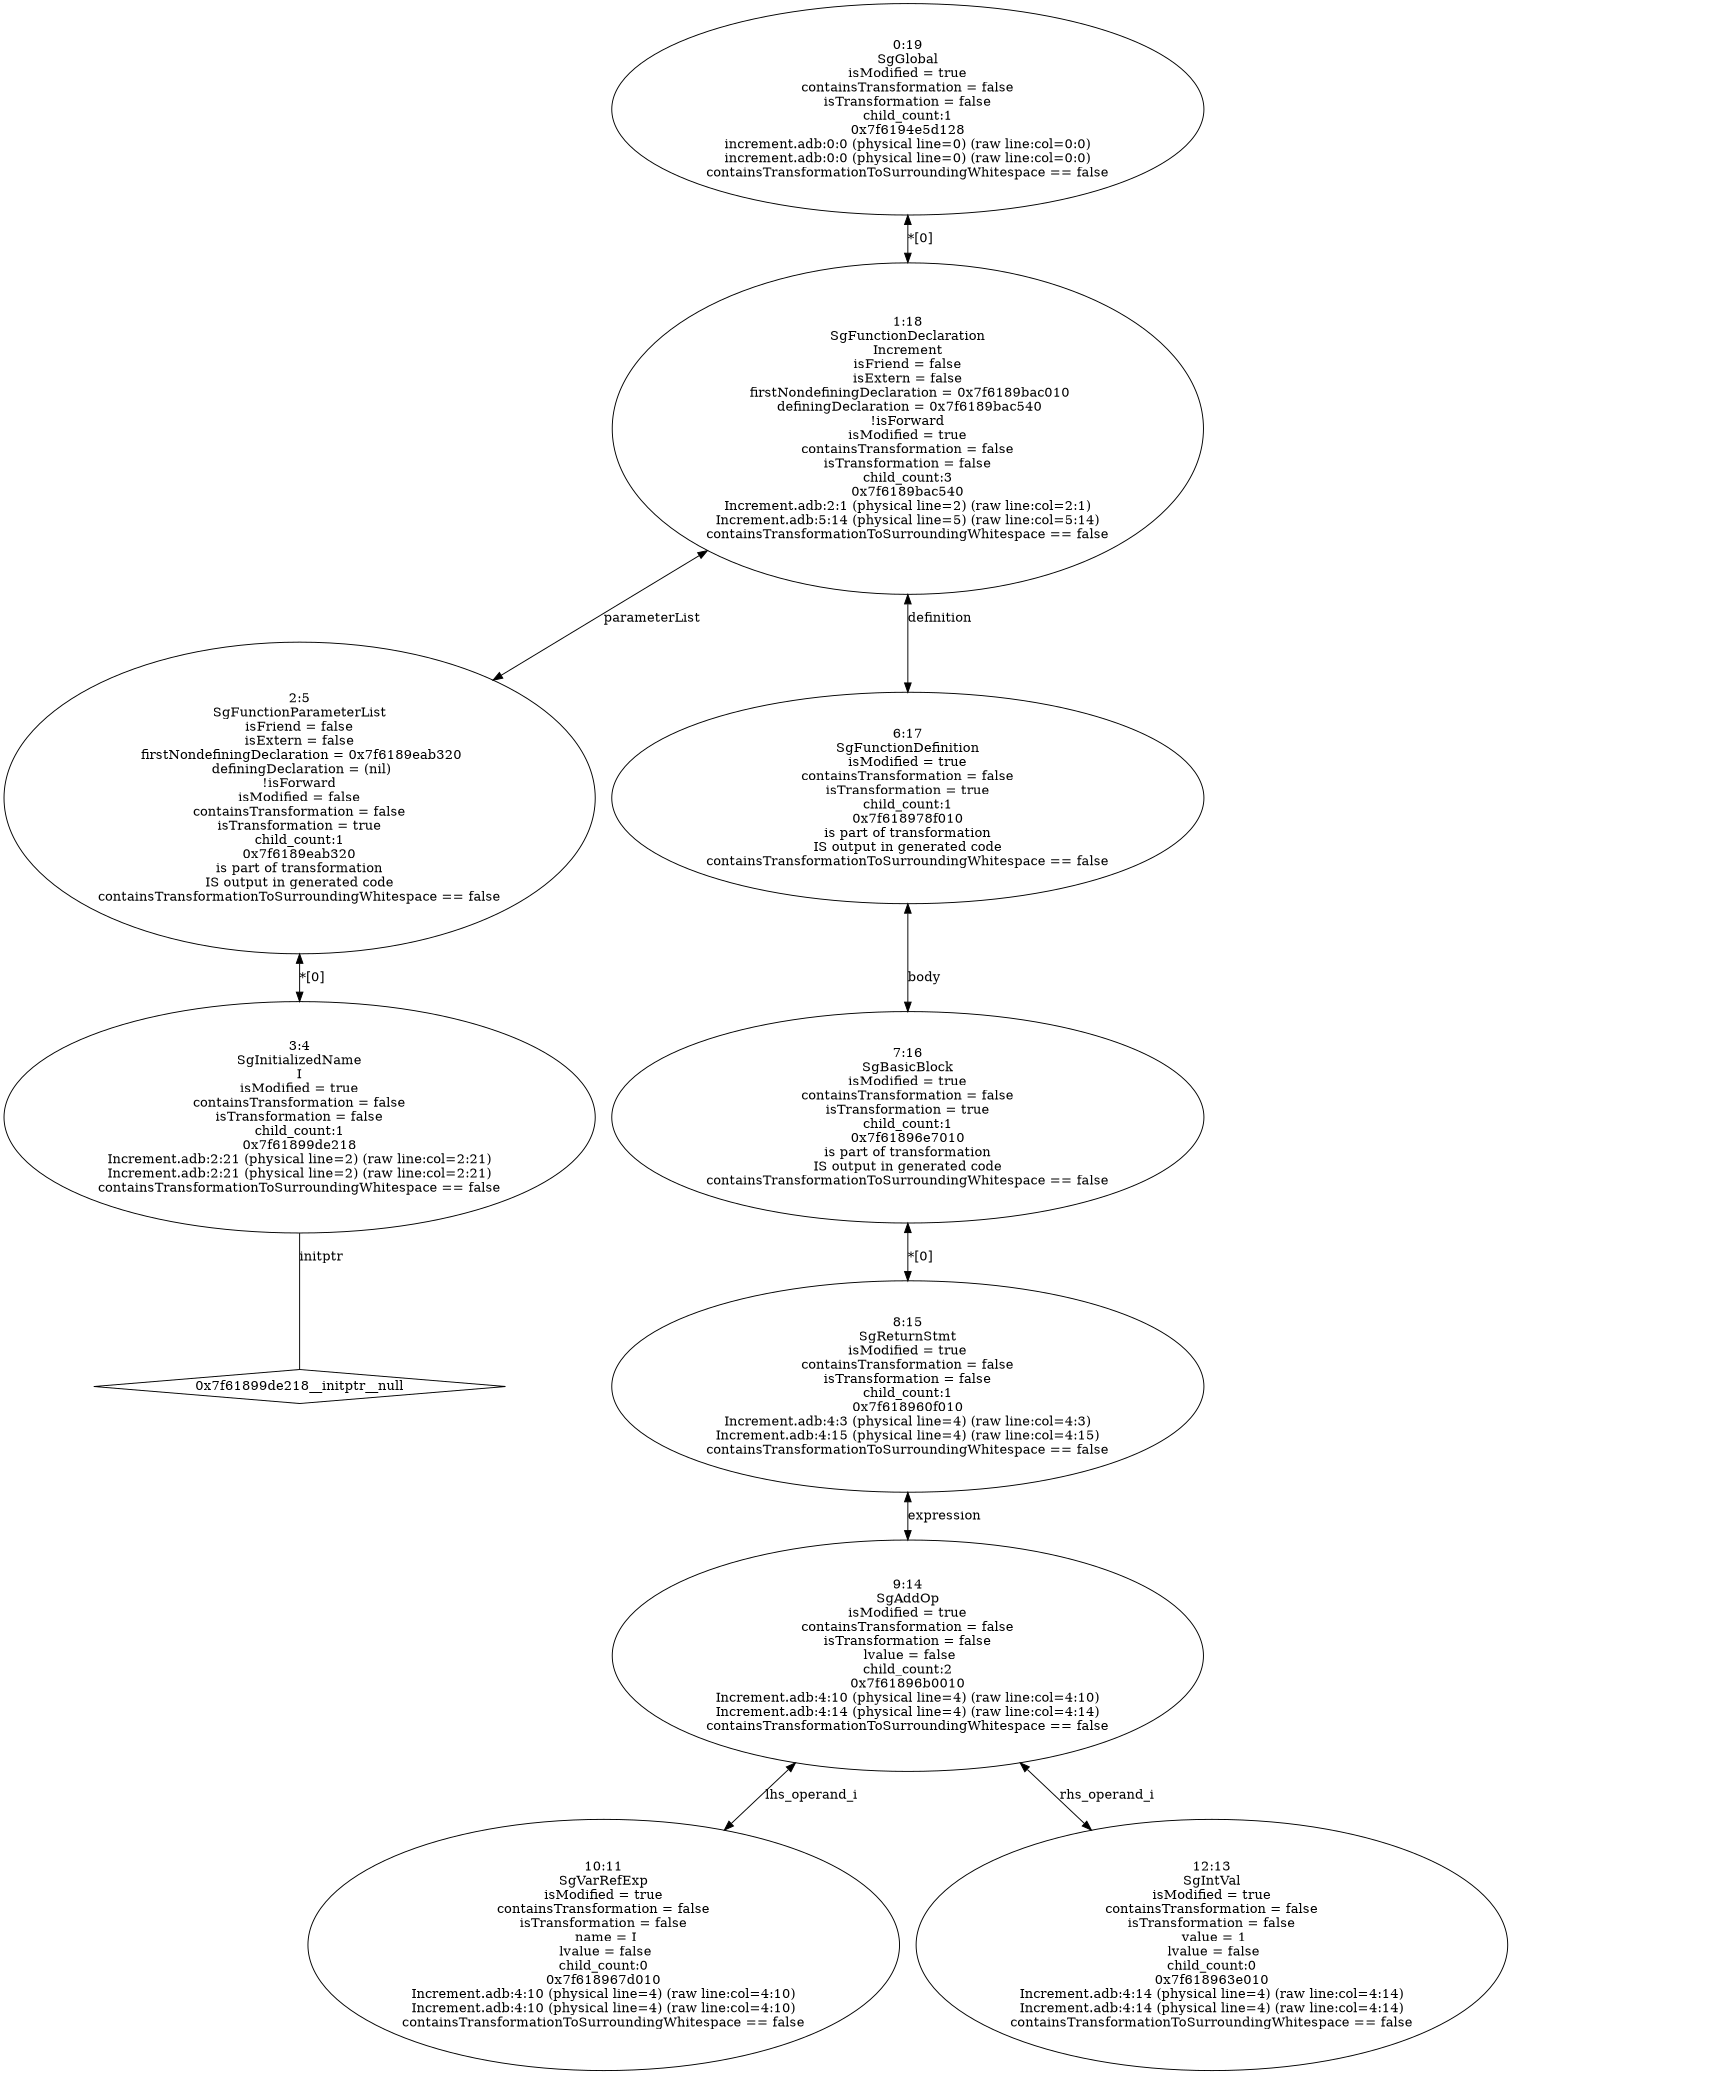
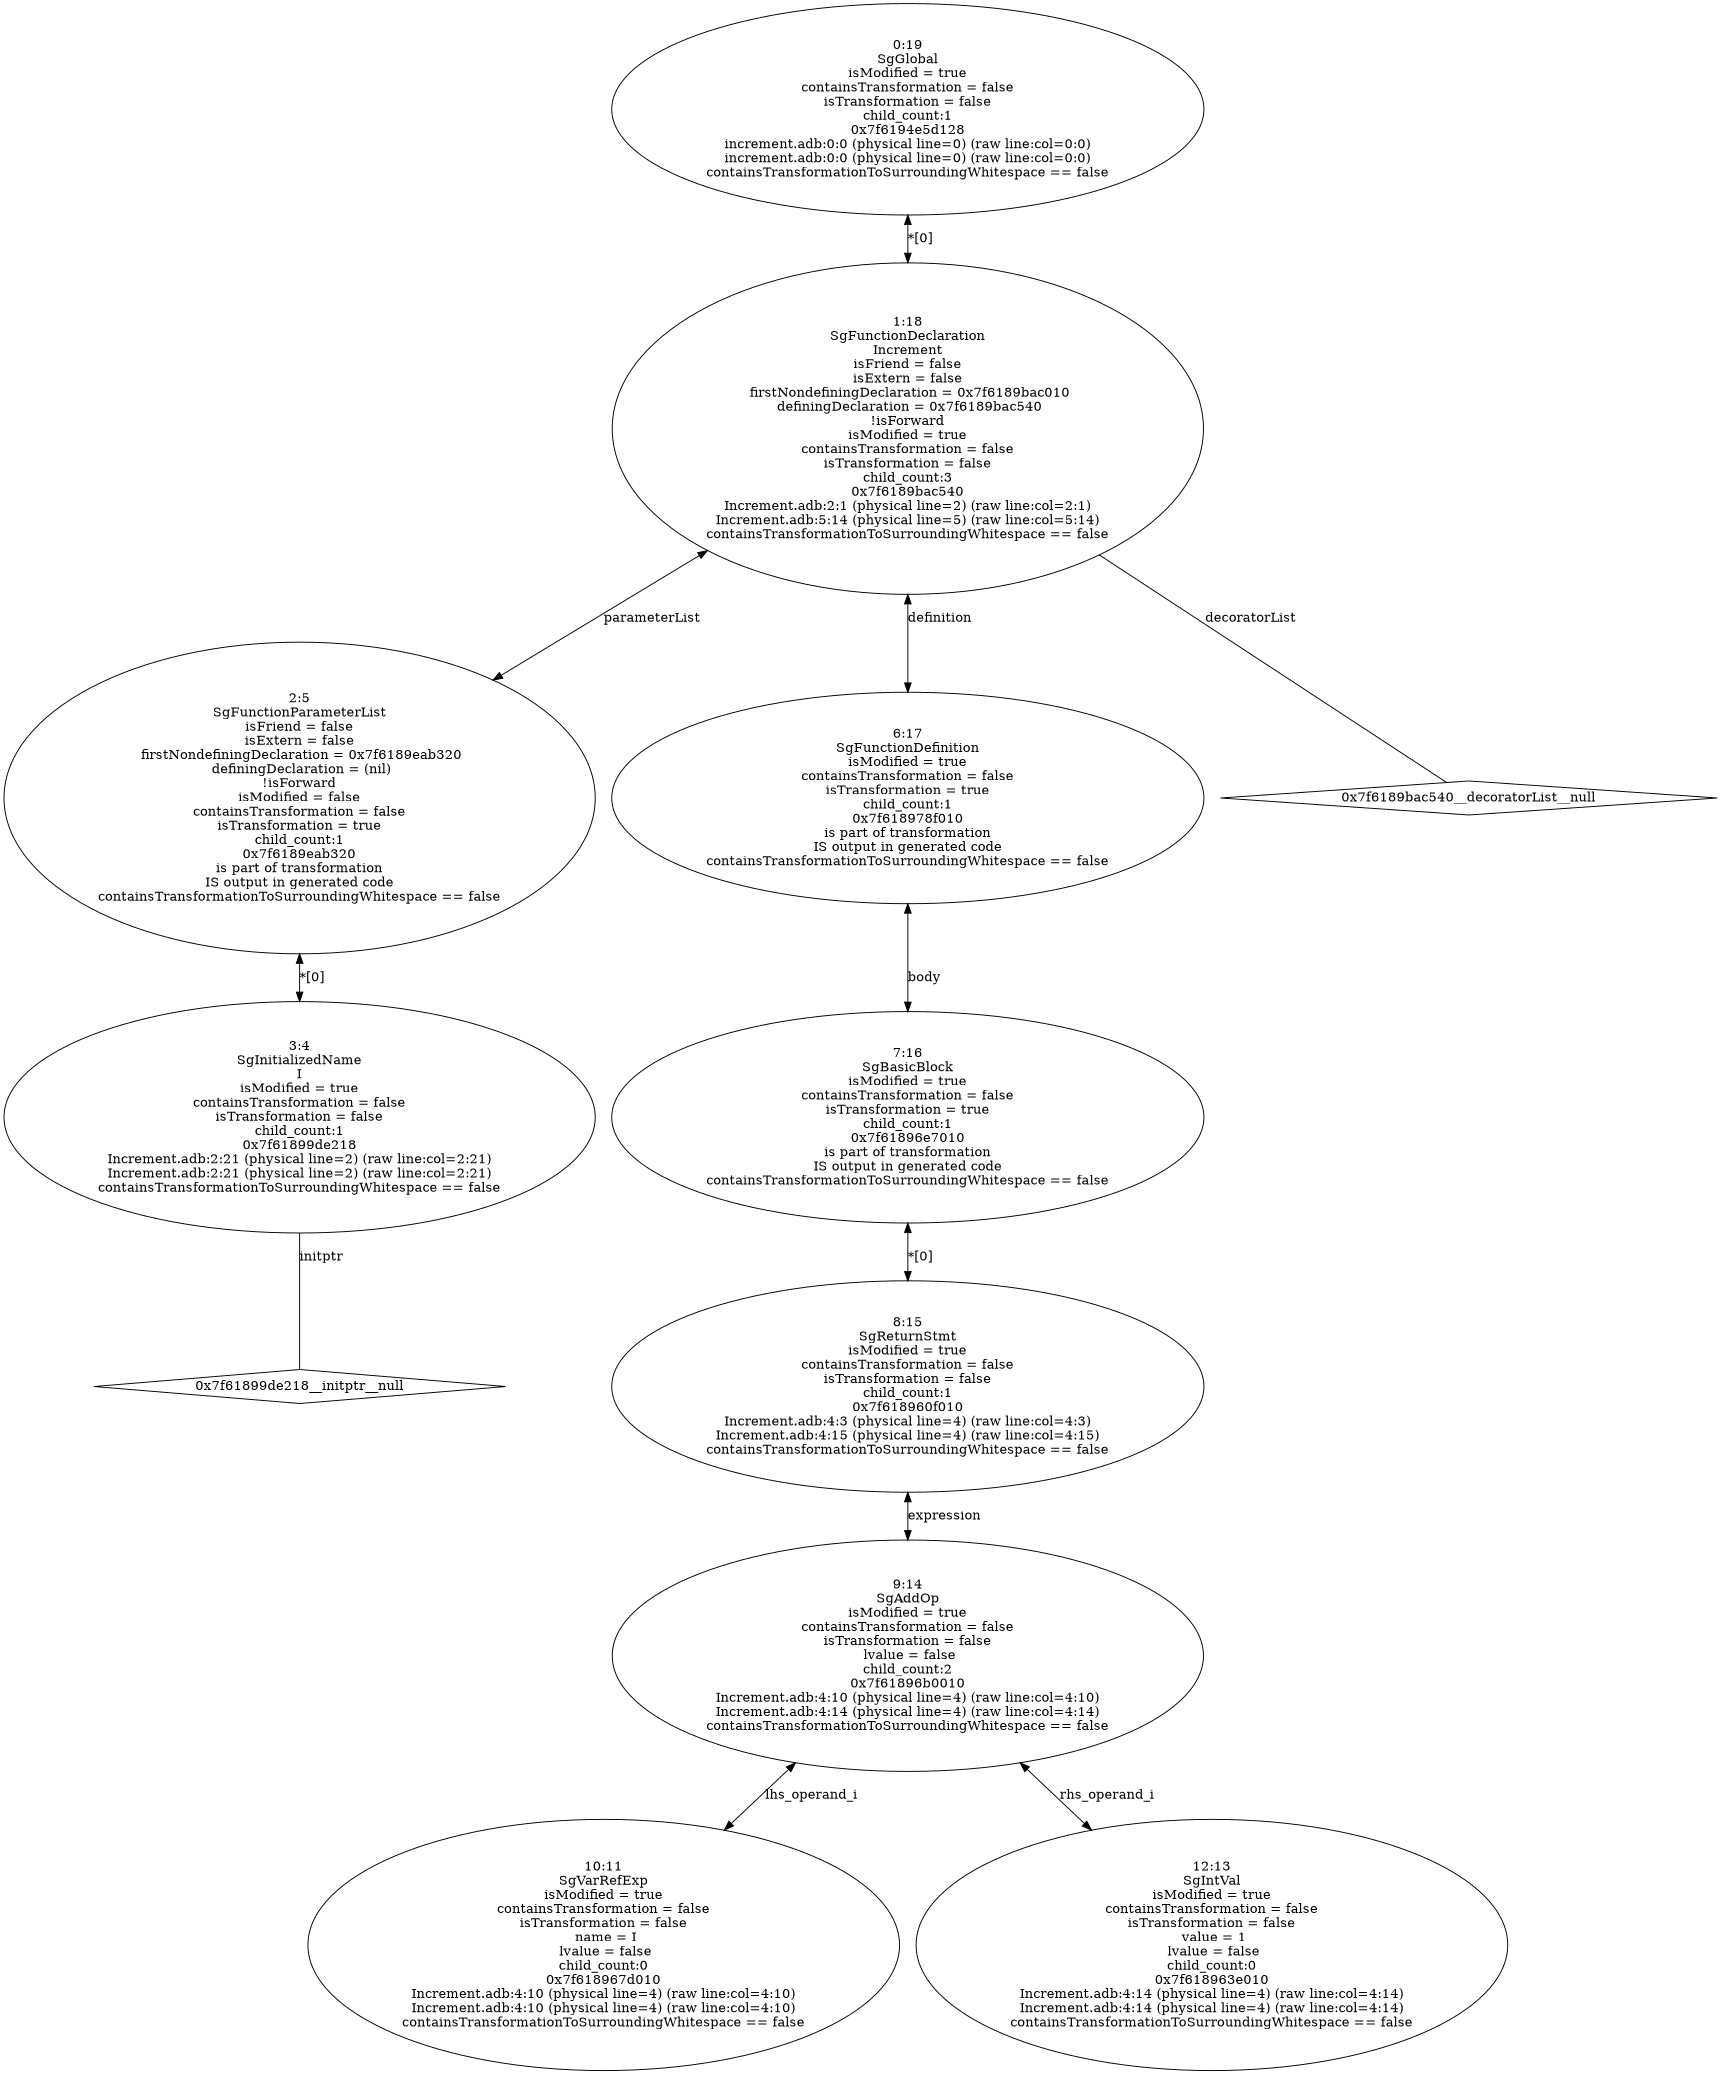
node "0x7f6189bac540__decoratorList__null": added
